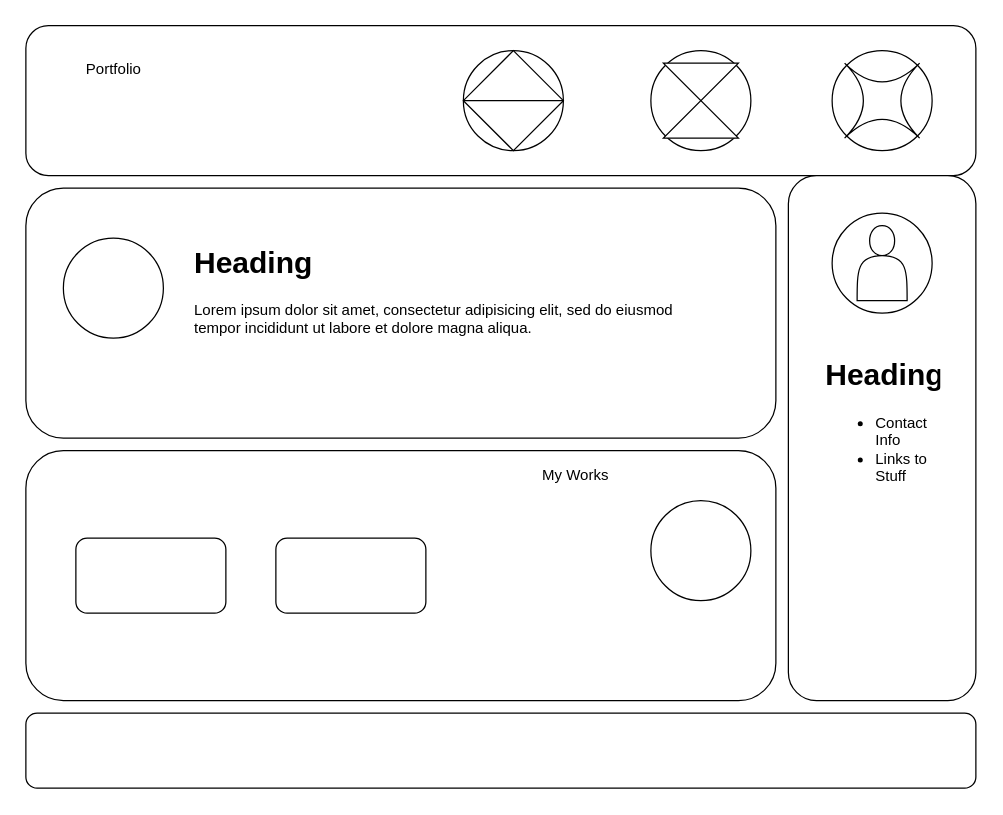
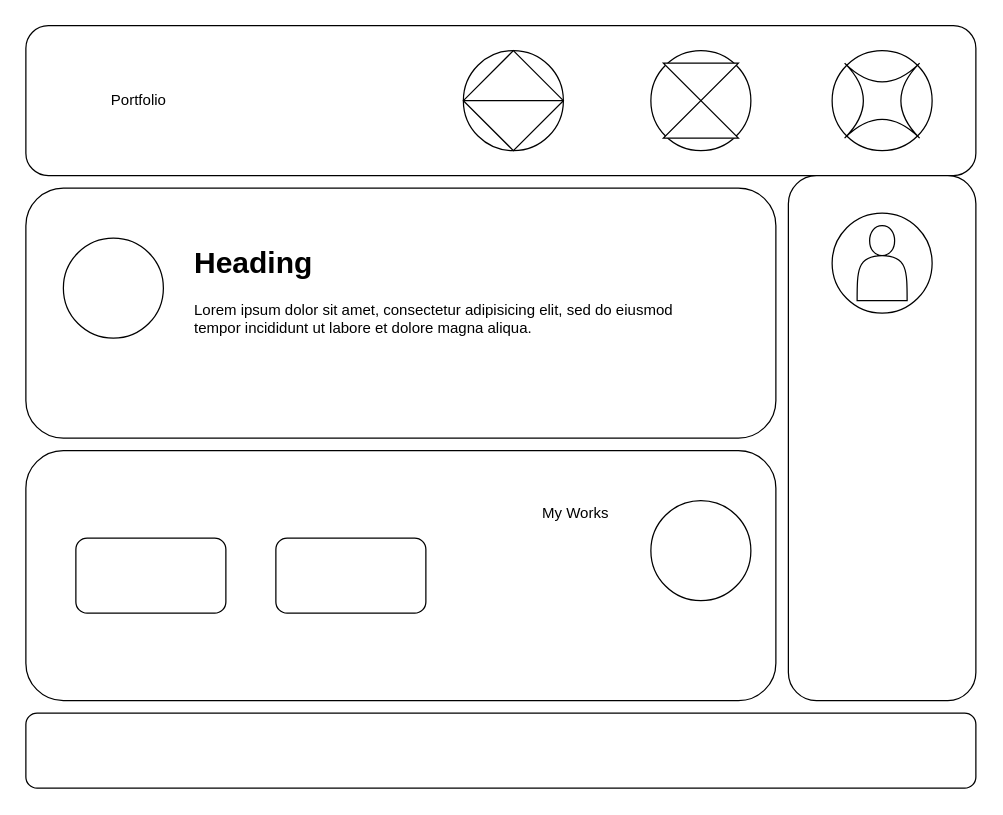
node "Portfolio": moved (113, 69) -> (138, 101)
node "Heading Contact Info Links to Stuff": removed
node "My Works": moved (576, 476) -> (576, 513)
